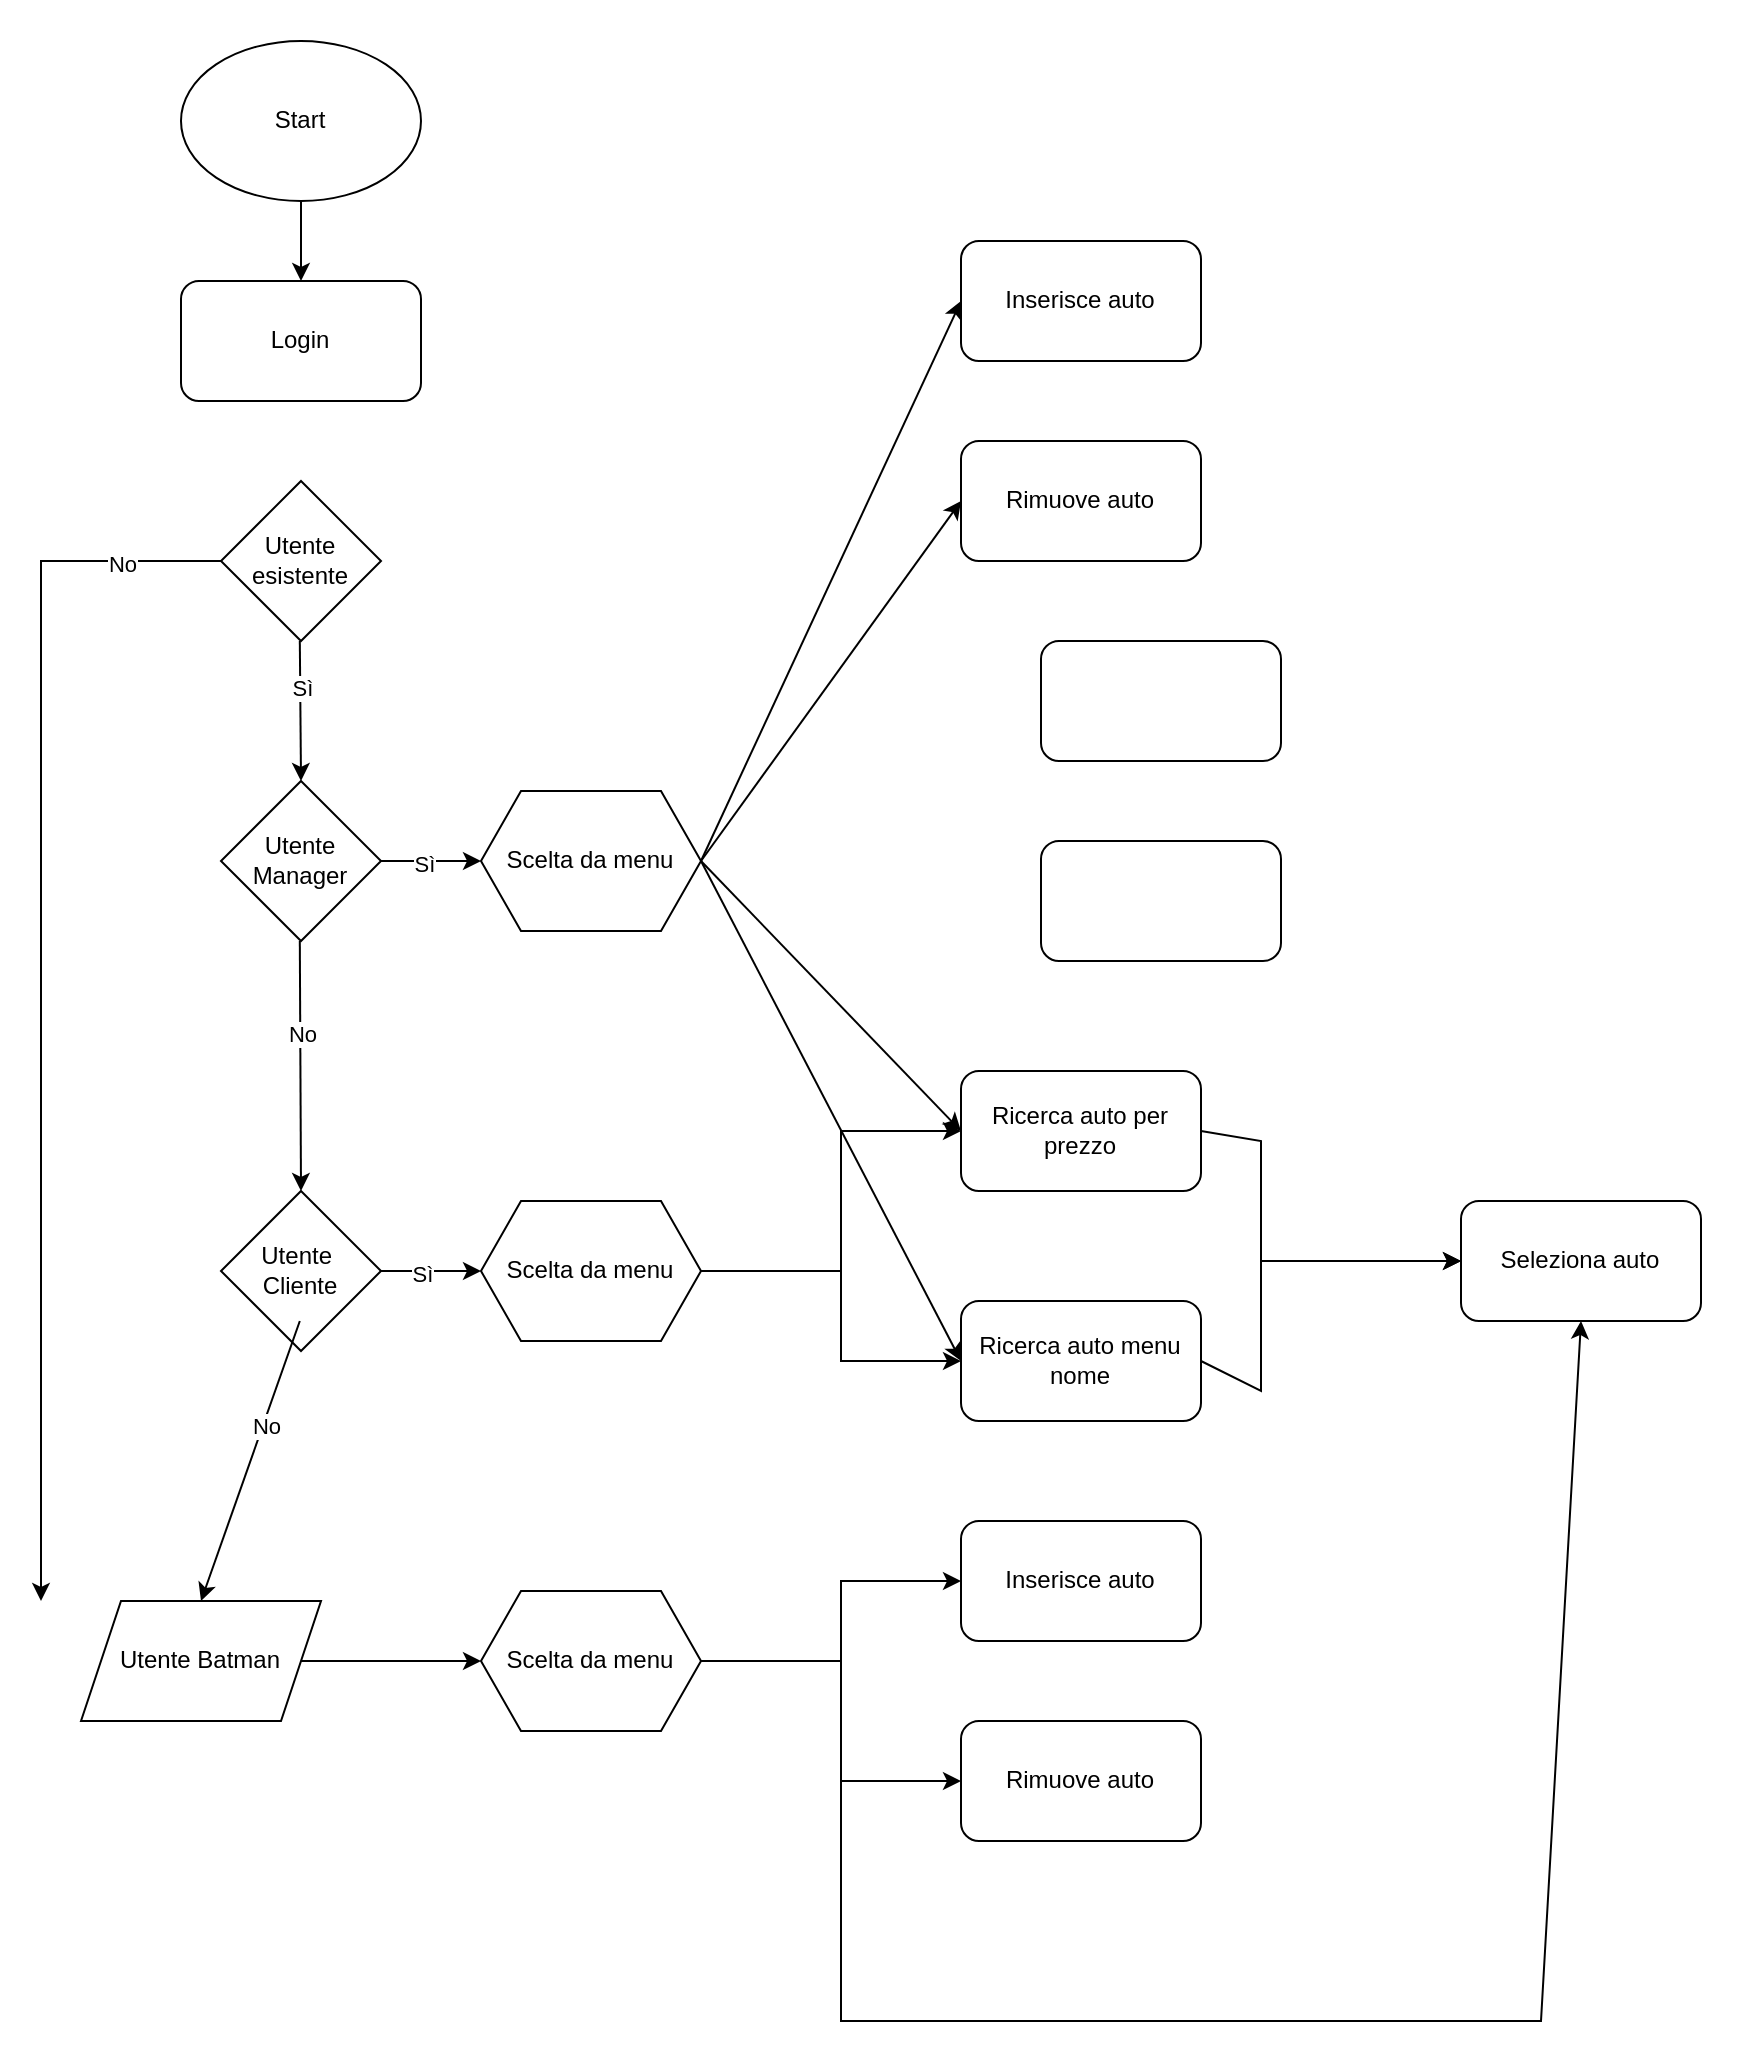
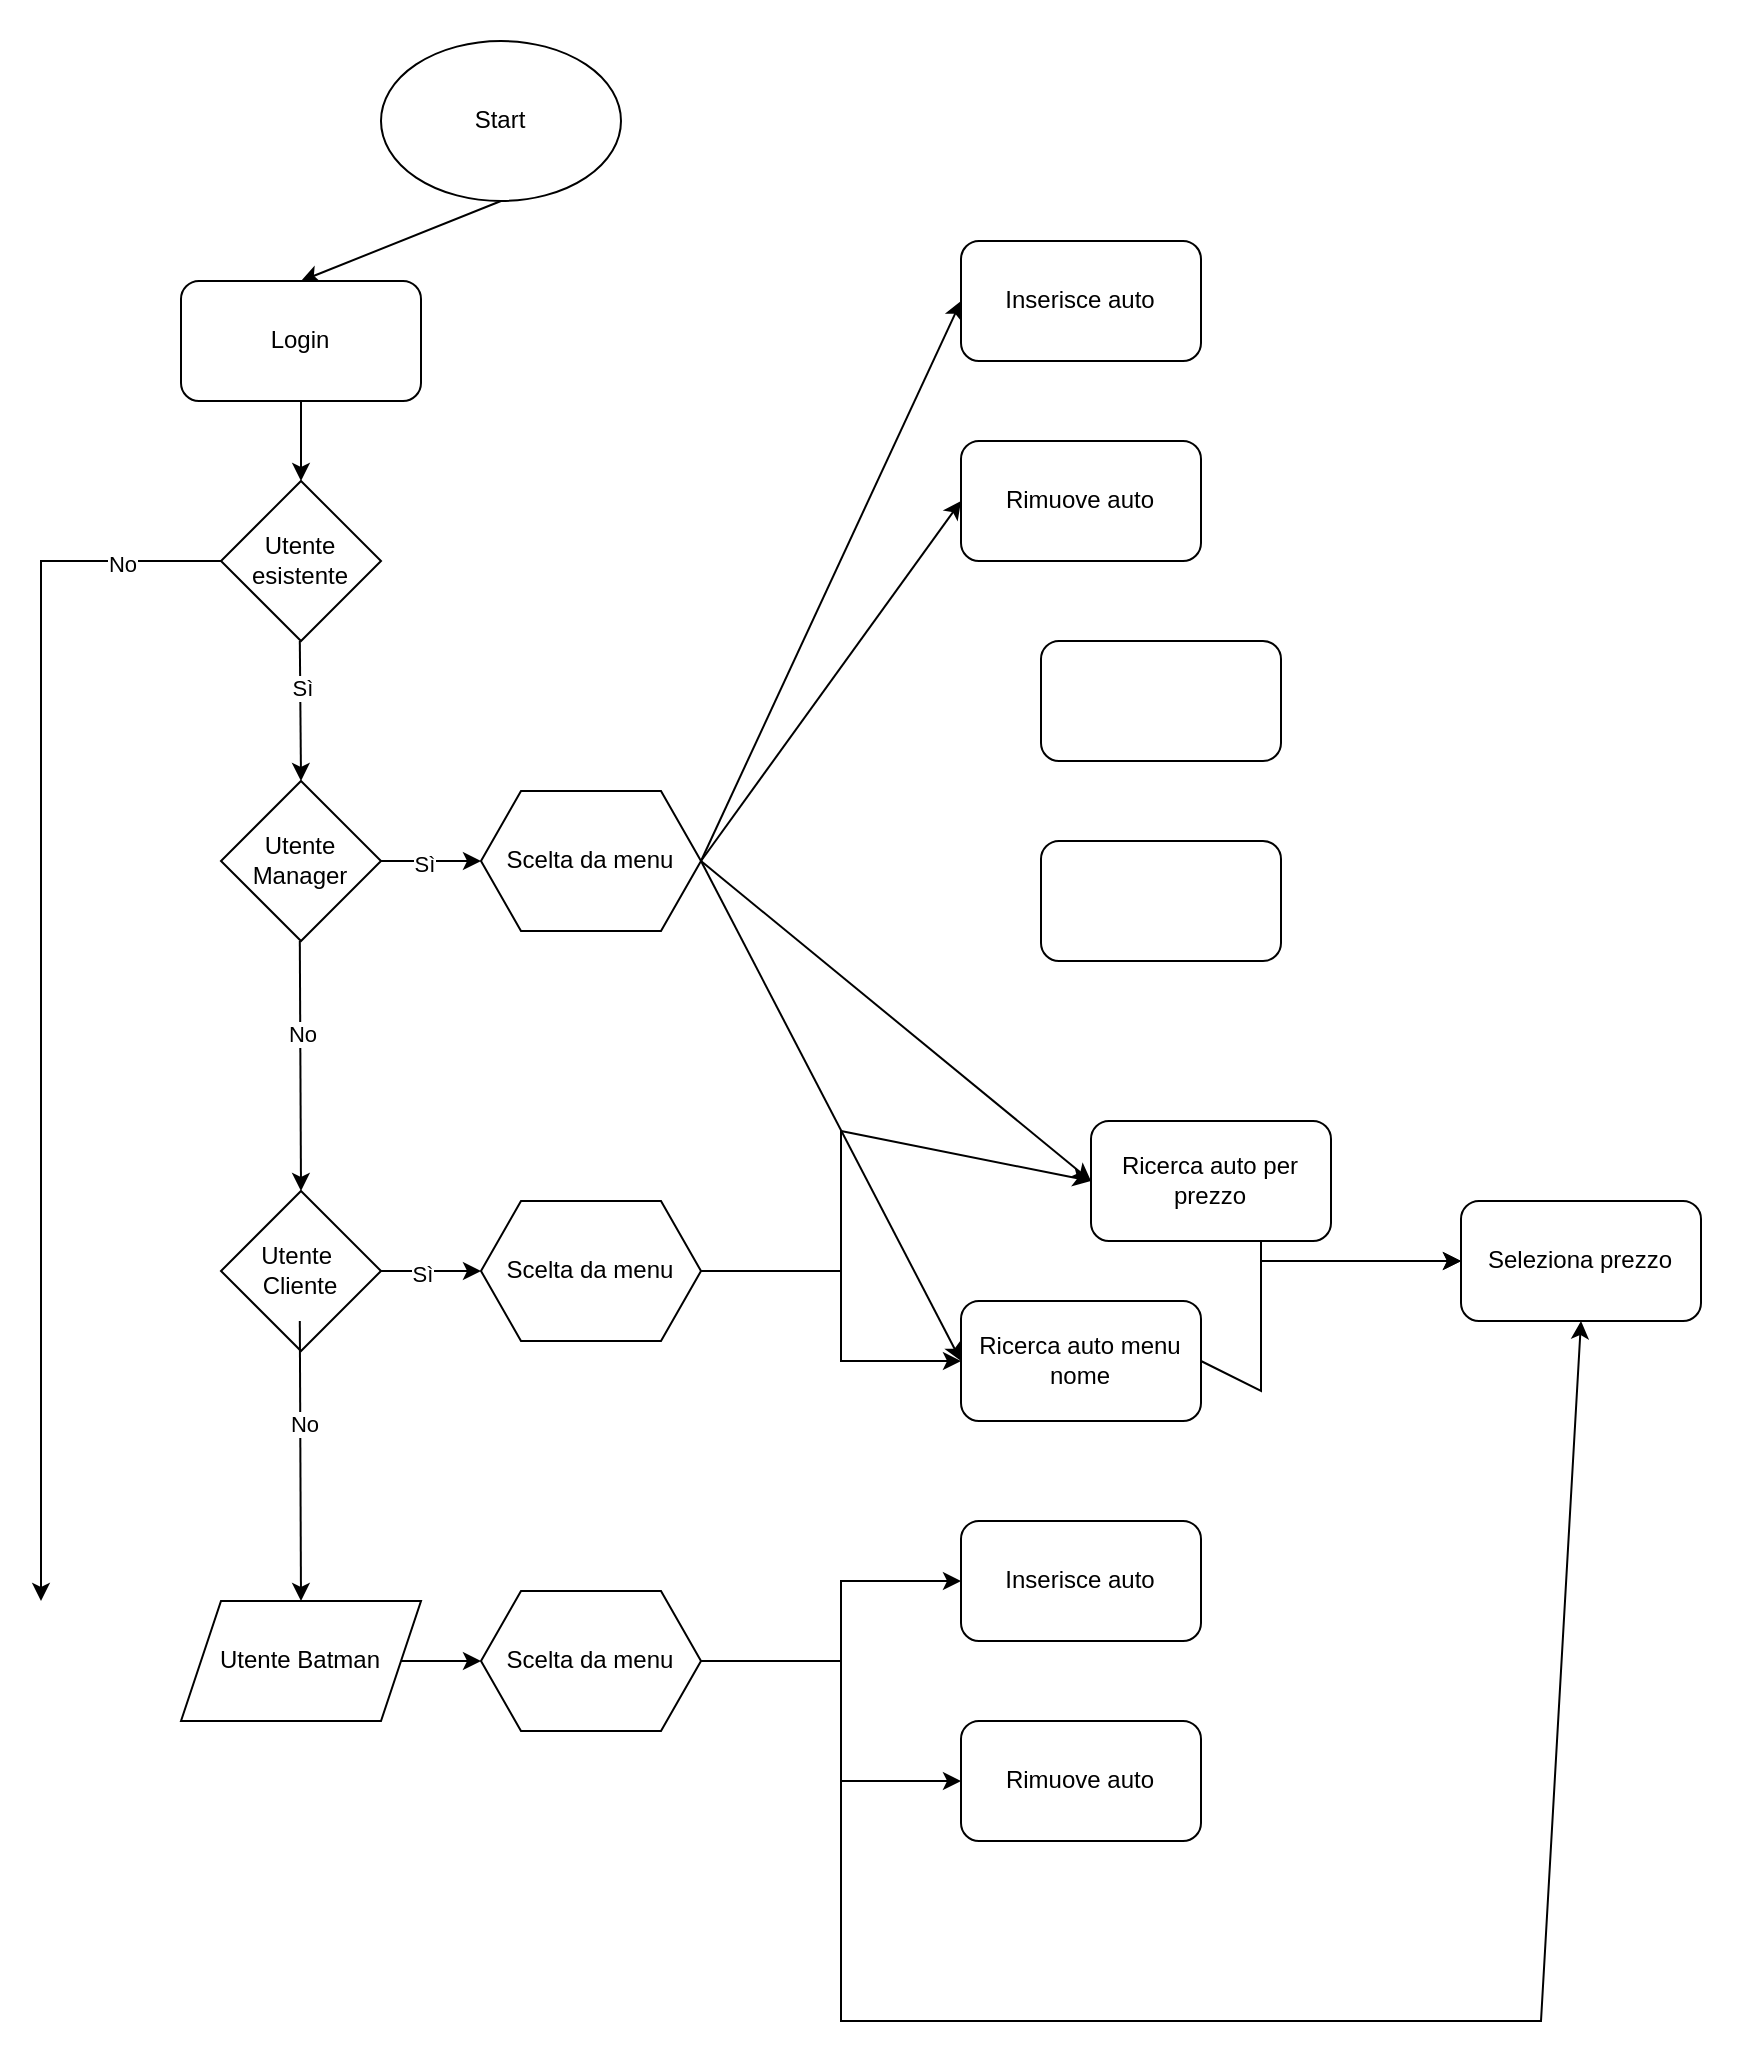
node "Start": moved (301, 121) -> (501, 121)
edge "Login" -> "Utente esistente": added
node "Ricerca auto per prezzo": moved (1081, 1131) -> (1211, 1181)
node "Seleziona auto": label "Seleziona auto" -> "Seleziona prezzo"
node "Utente Batman": moved (201, 1661) -> (301, 1661)
